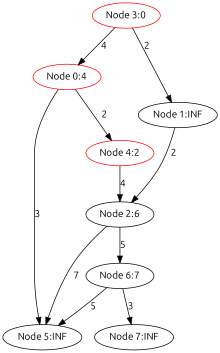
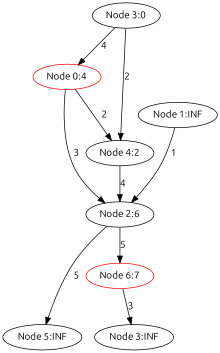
node "Node 3:0": color red -> black
edge "Node 3:0" -> "Node 1:INF": now "Node 3:0" -> "Node 4:2"
node "Node 4:2": color red -> black
edge "Node 1:INF" -> "Node 2:6": label "2" -> "1"
edge "Node 0:4" -> "Node 5:INF": now "Node 0:4" -> "Node 2:6"
edge "Node 2:6" -> "Node 5:INF": label "7" -> "5"
node "Node 6:7": color black -> red
edge "Node 6:7" -> "Node 5:INF": removed, label "5"
node "Node 7:INF": label "Node 7:INF" -> "Node 3:INF"
